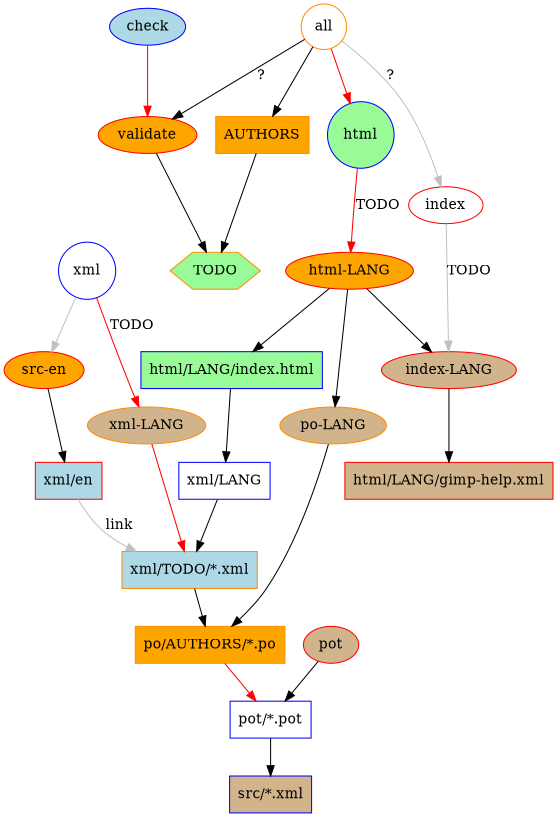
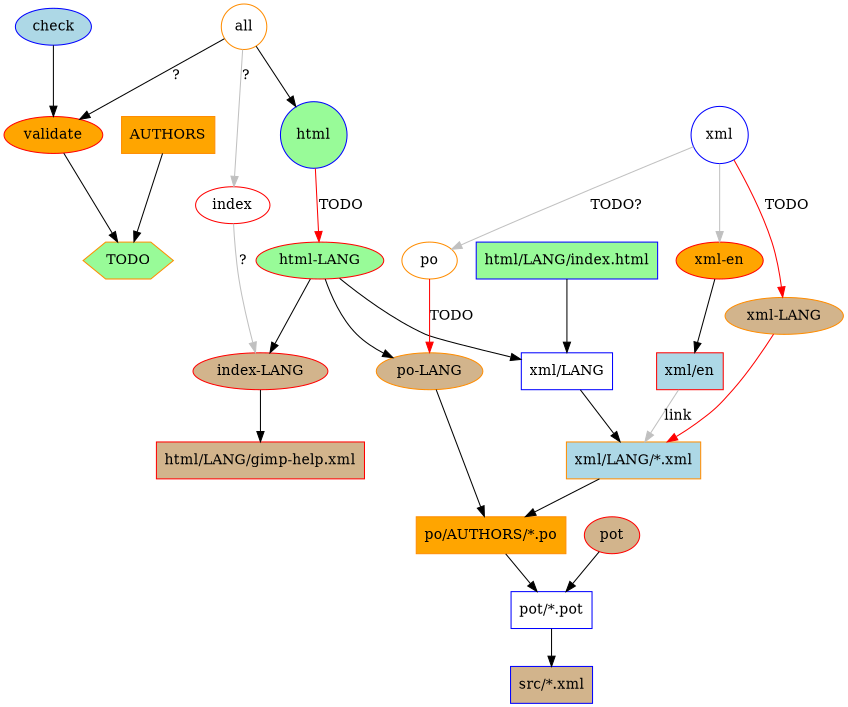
edge "all" -> "html": color red -> black
edge "check" -> "validate": color red -> black
edge "all" -> "AUTHORS": removed
node "po": added
node "html-LANG": fillcolor orange -> palegreen
edge "index" -> "index-LANG": label "TODO" -> "?"
edge "html-LANG" -> "html/LANG/index.html": now "html-LANG" -> "xml/LANG"
node "src-en": label "src-en" -> "xml-en"
node "xml/TODO/*.xml": label "xml/TODO/*.xml" -> "xml/LANG/*.xml"
edge "po/AUTHORS/*.po" -> "pot/*.pot": color red -> black
